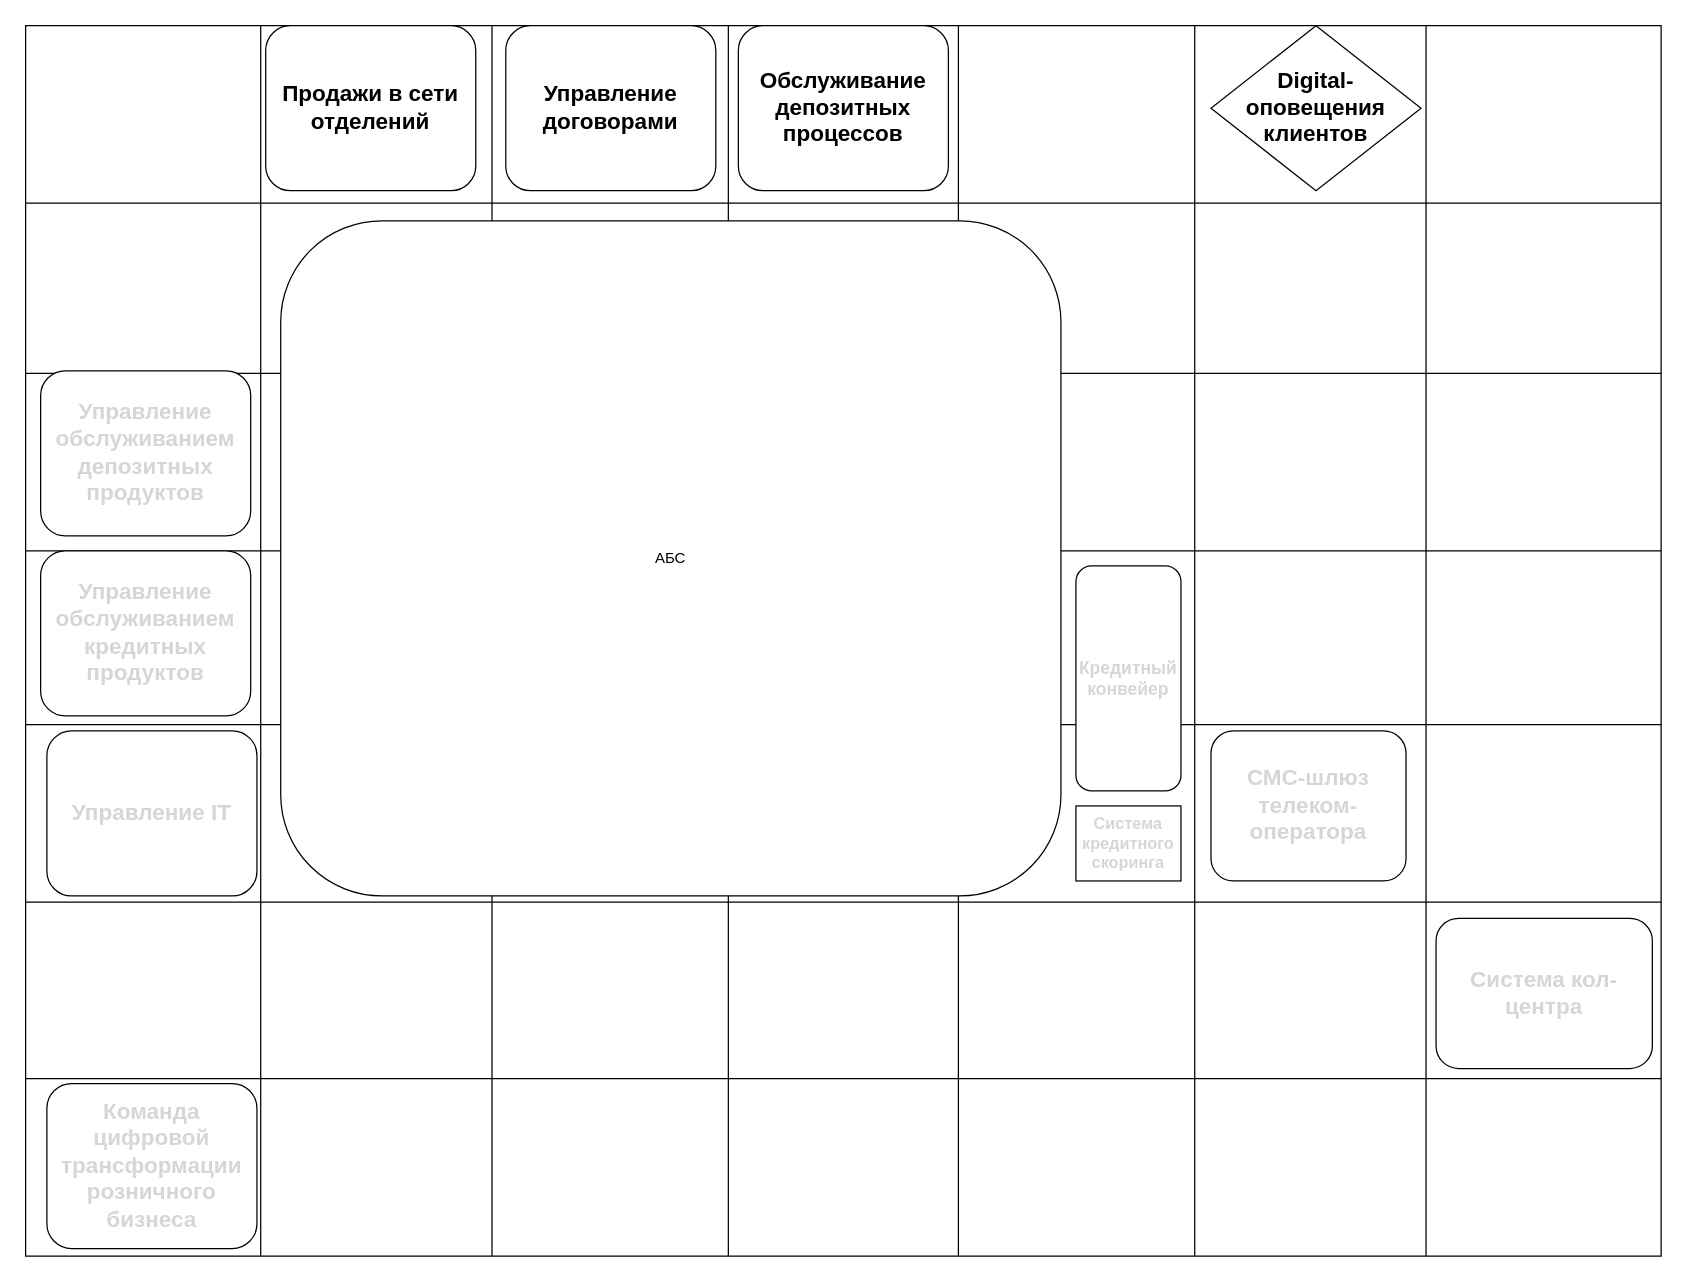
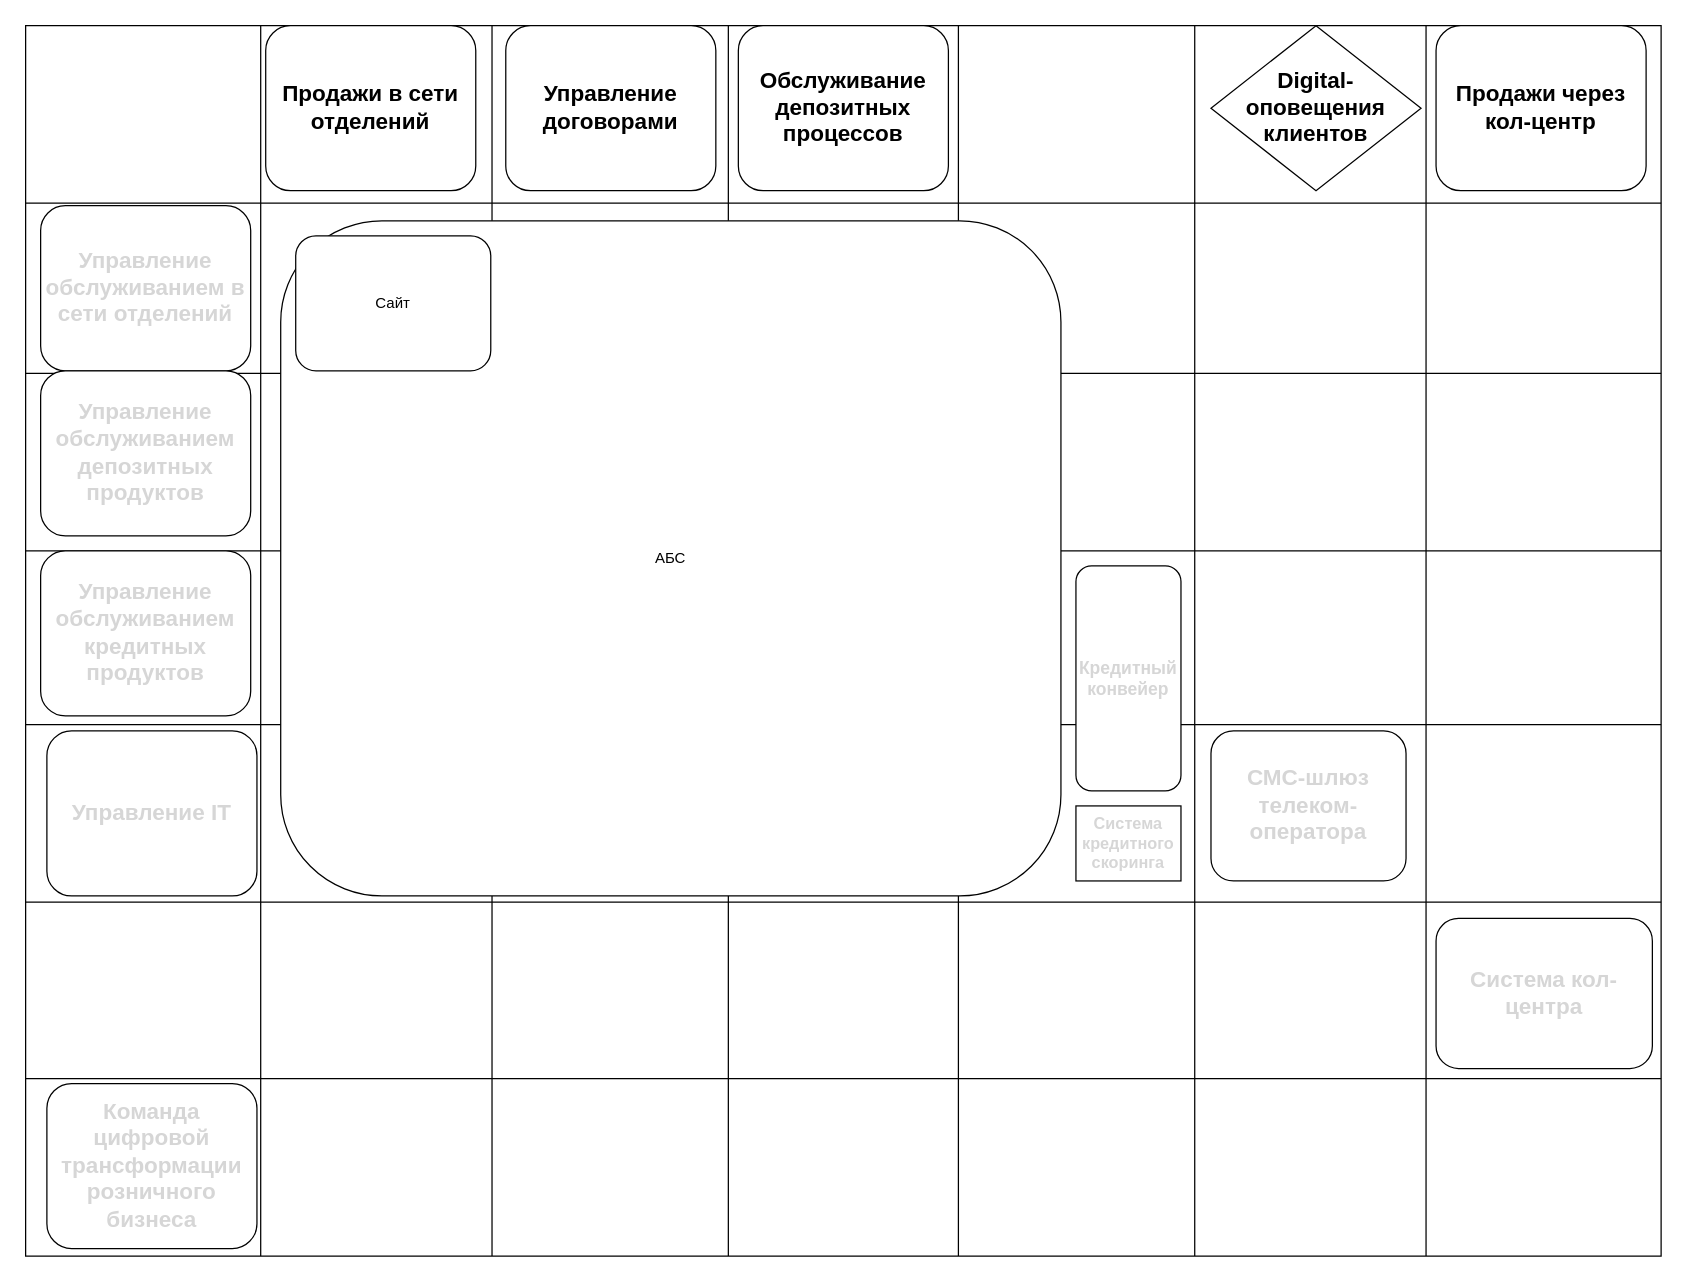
node "Продажи через кол-центр": added
node "Управление обслуживанием в сети отделений": added
node "Сайт": added
